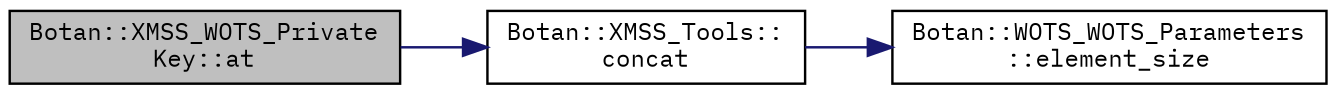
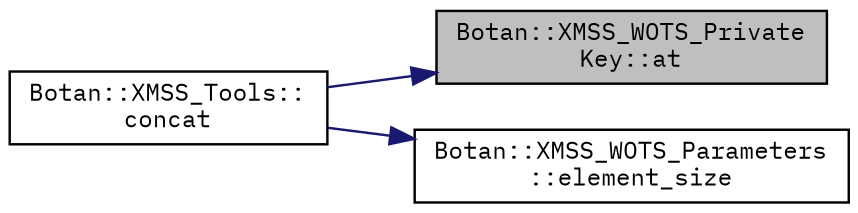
edge "Botan::XMSS_WOTS_Private Key::at" -> "Botan::XMSS_Tools:: concat": reversed
node "Botan::WOTS_WOTS_Parameters ::element_size": label "Botan::WOTS_WOTS_Parameters ::element_size" -> "Botan::XMSS_WOTS_Parameters ::element_size"
